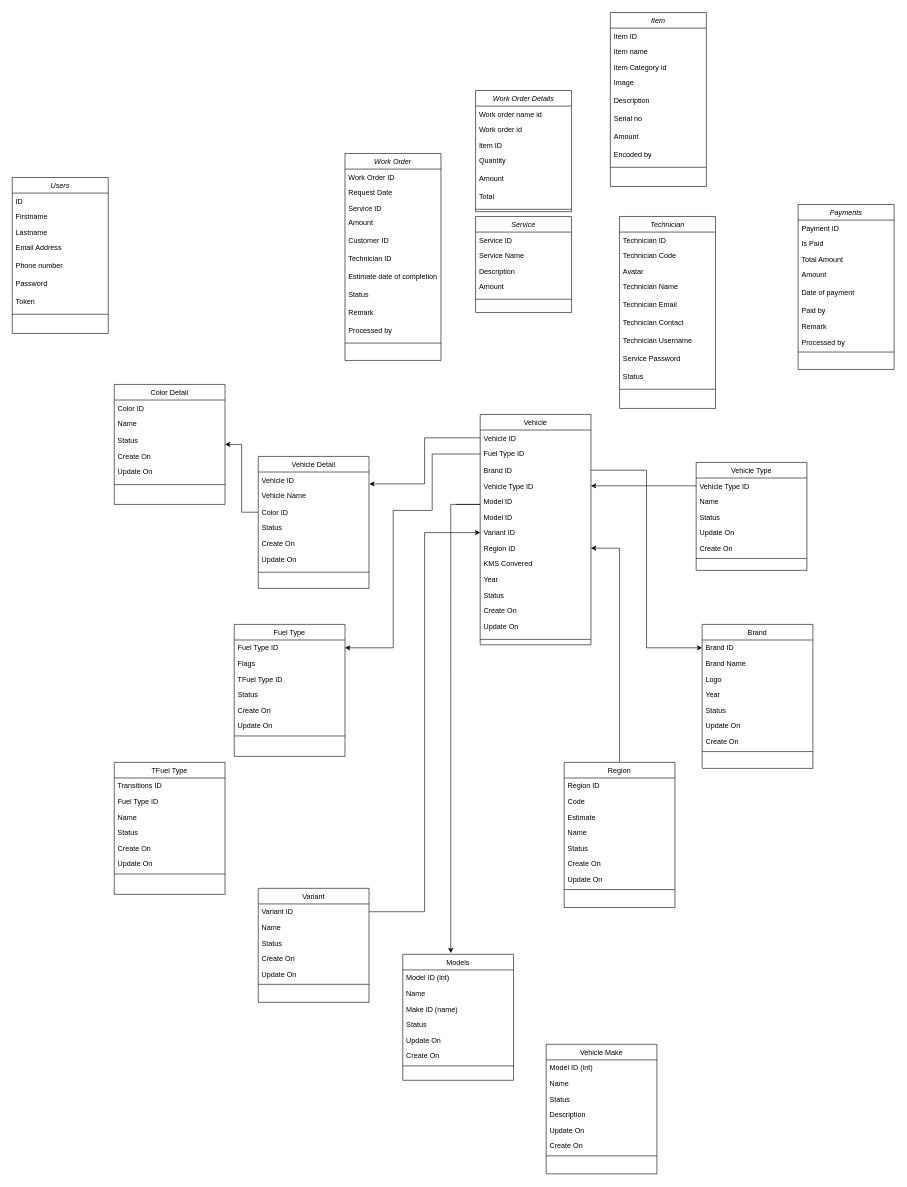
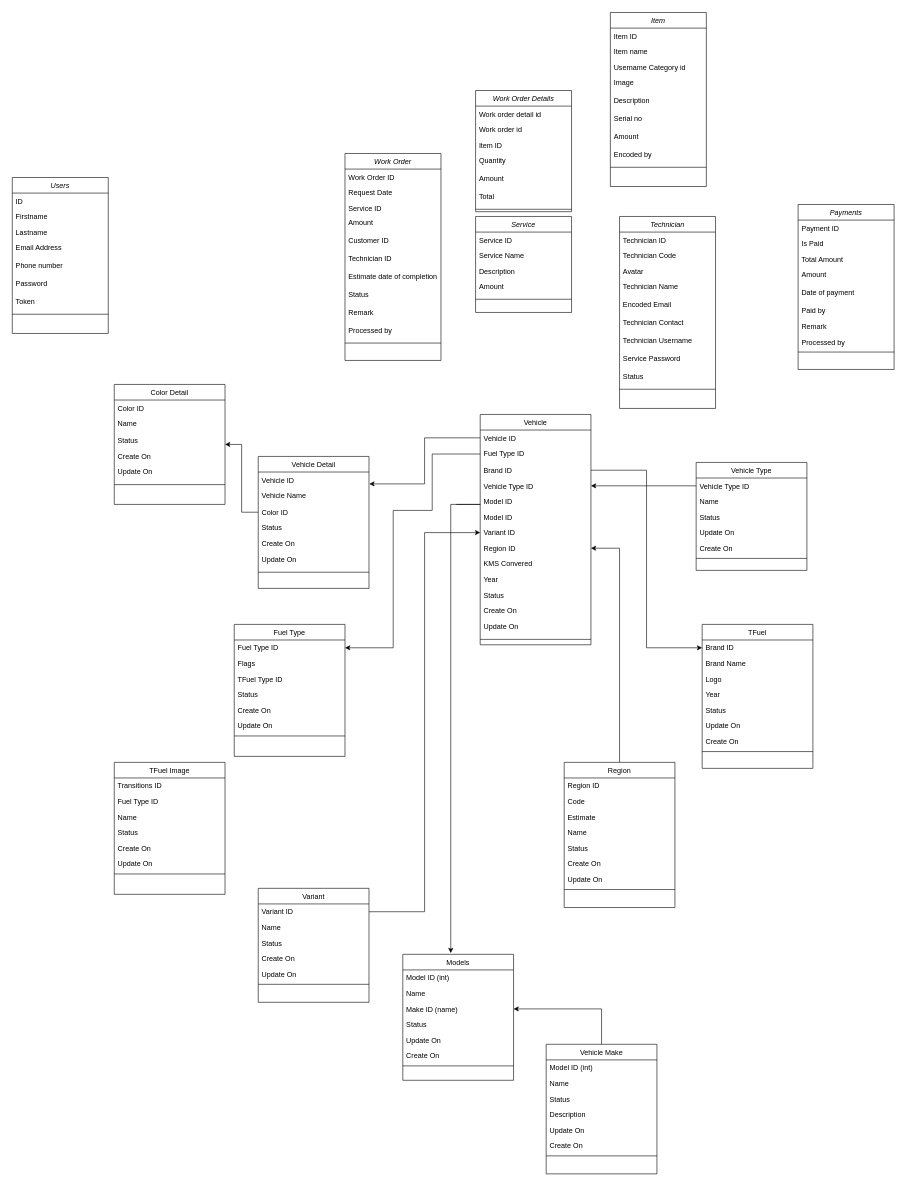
node "Item Category id": label "Item Category id" -> "Username Category id"
node "Work order name id": label "Work order name id" -> "Work order detail id"
node "Technician Email": label "Technician Email" -> "Encoded Email"
node "Brand": label "Brand" -> "TFuel"
node "TFuel Type": label "TFuel Type" -> "TFuel Image"
edge "Vehicle Make" -> "Make ID (name)": added
